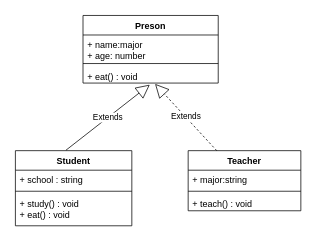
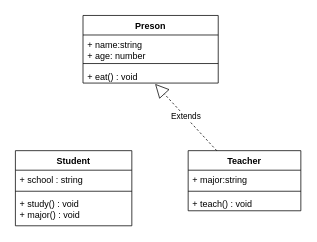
node "+ name:major + age: number": label "+ name:major + age: number" -> "+ name:string + age: number"
edge "Student" -> "+ eat() : void": removed, label "Extends"
node "+ study() : void + eat() : void": label "+ study() : void + eat() : void" -> "+ study() : void + major() : void"
